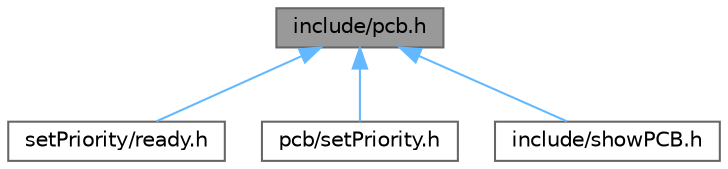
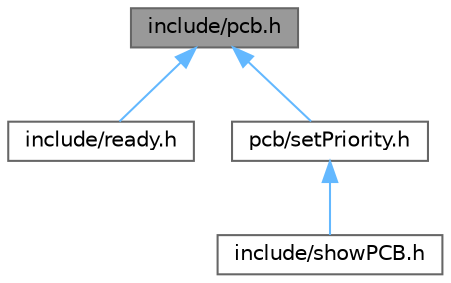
edge "include/showPCB.h" -> "include/pcb.h": now "include/showPCB.h" -> "pcb/setPriority.h"
node "setPriority/ready.h": label "setPriority/ready.h" -> "include/ready.h"
